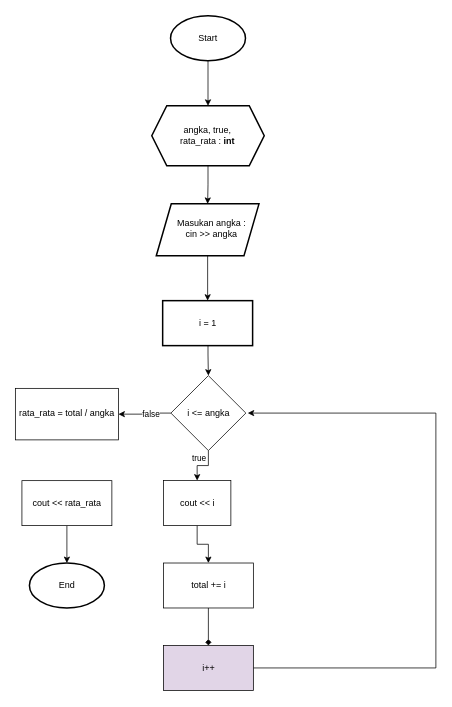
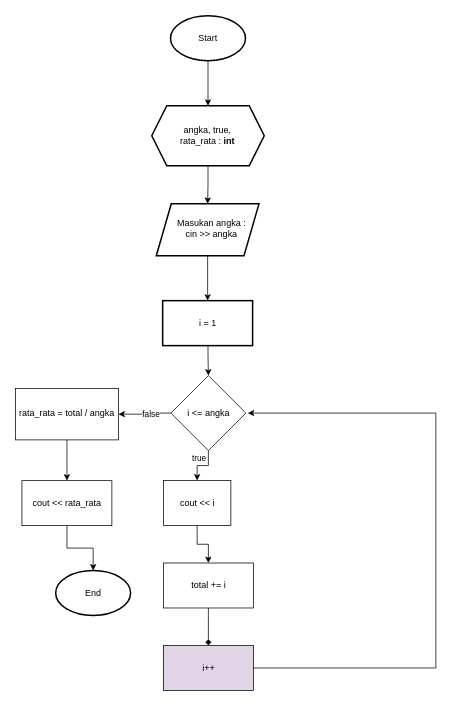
edge "rata_rata = total / angka" -> "cout << rata_rata": added
node "End": moved (67, 585) -> (93, 593)
